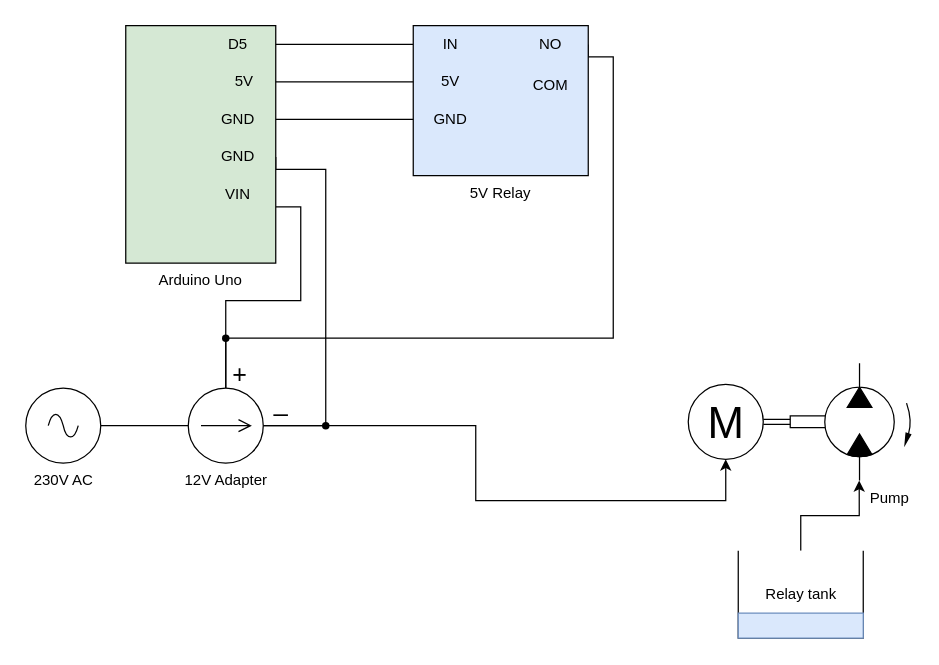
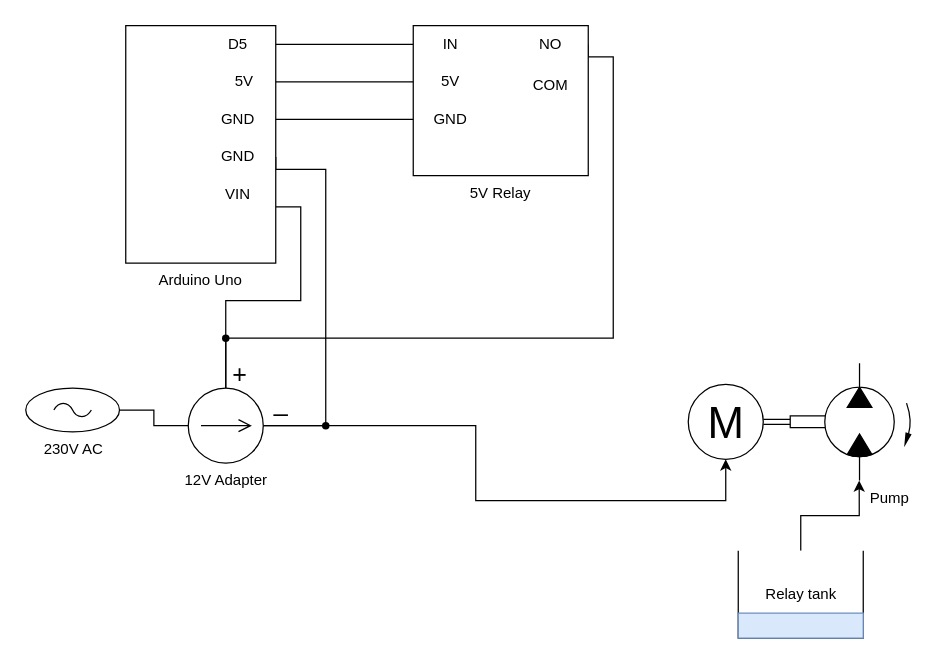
node "5V Relay": fillcolor #dae8fc -> #ffffff
node "Arduino Uno": fillcolor #d5e8d4 -> #ffffff
node "230V AC": size 75x75 -> 94x44
